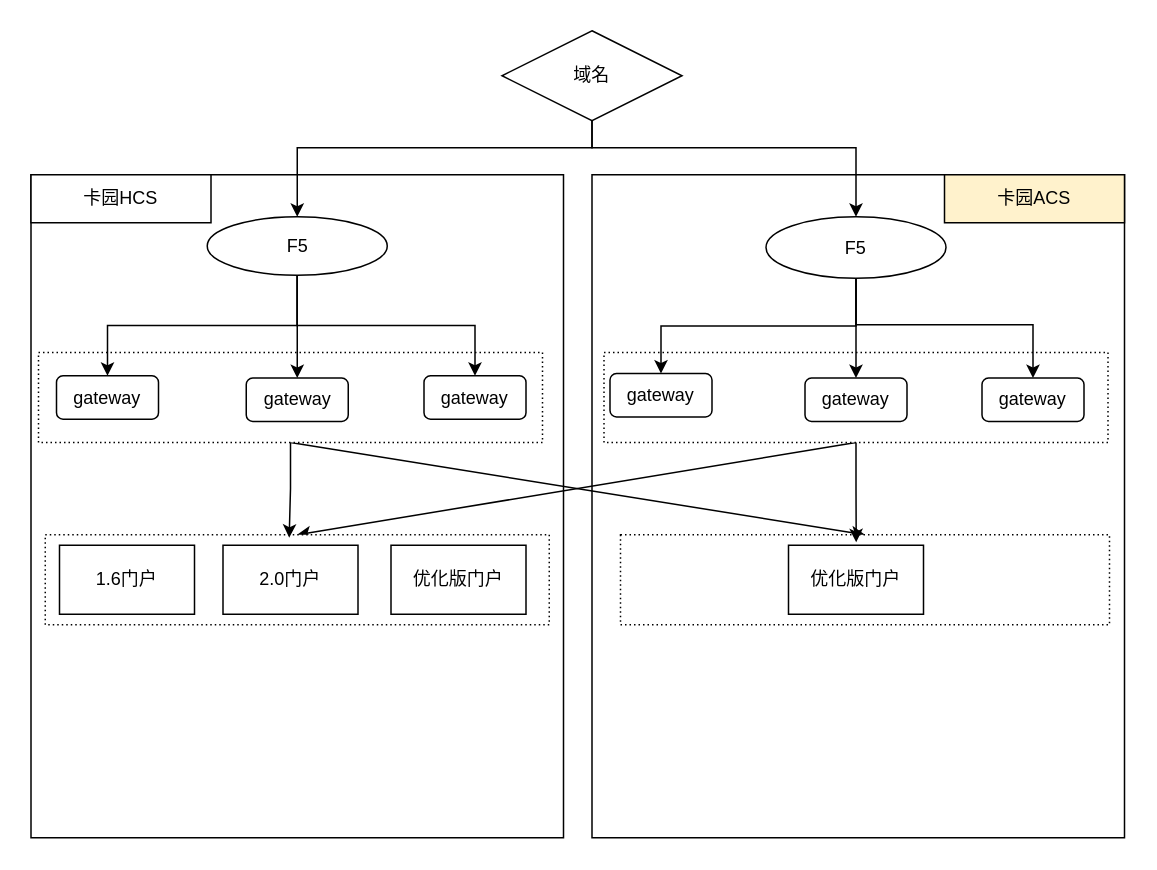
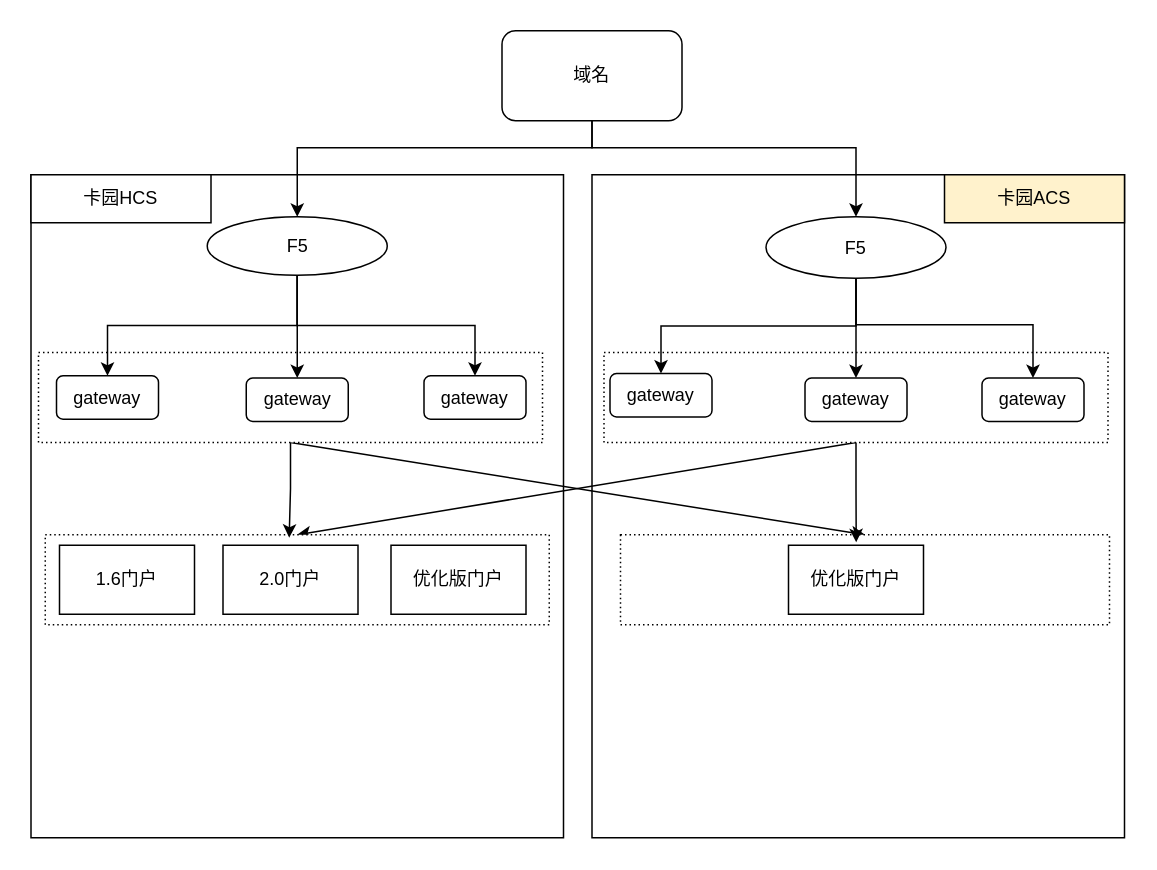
node "域名": shape diamond -> rounded rectangle
